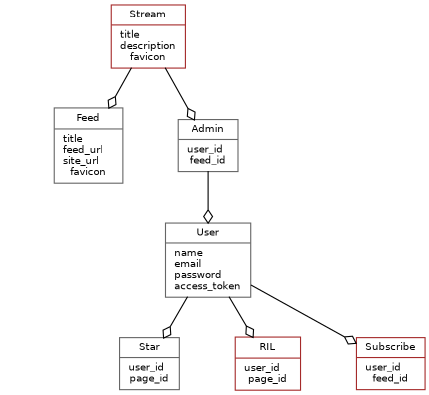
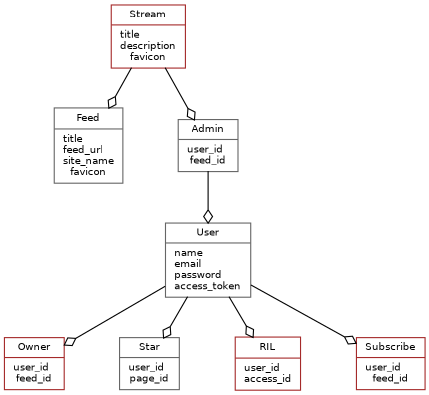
node "Feed": text "site_url" -> "site_name"
node "Owner": added
node "RIL": text "page_id" -> "access_id"
